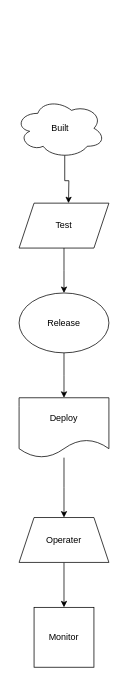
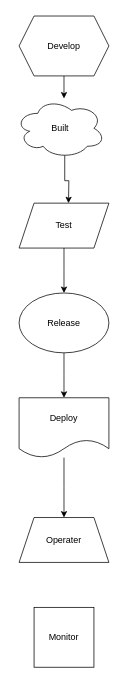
node "Develop": added
edge "Develop" -> "Built": added
edge "Operater" -> "Monitor": removed
